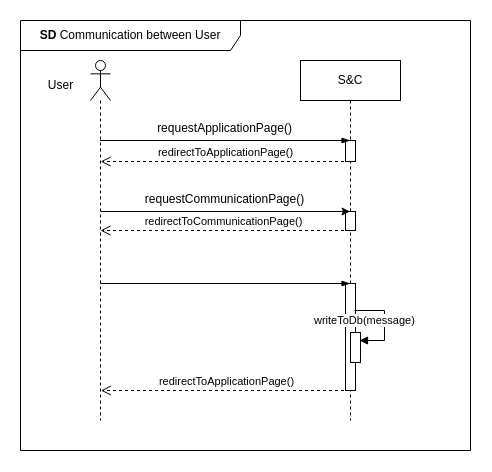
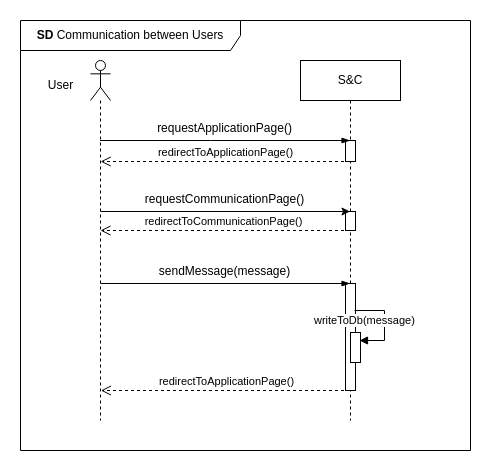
node "SD Communication between User": label "SD Communication between User" -> "SD Communication between Users"
node "sendMessage(message)": added
